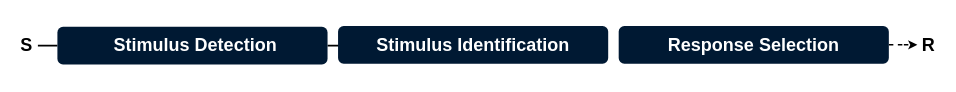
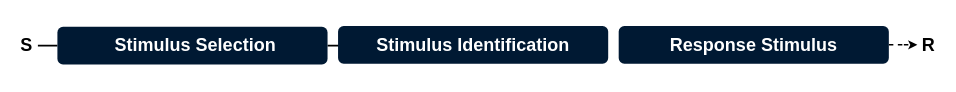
node "Stimulus Detection": label "Stimulus Detection" -> "Stimulus Selection"
node "Response Selection": label "Response Selection" -> "Response Stimulus"
